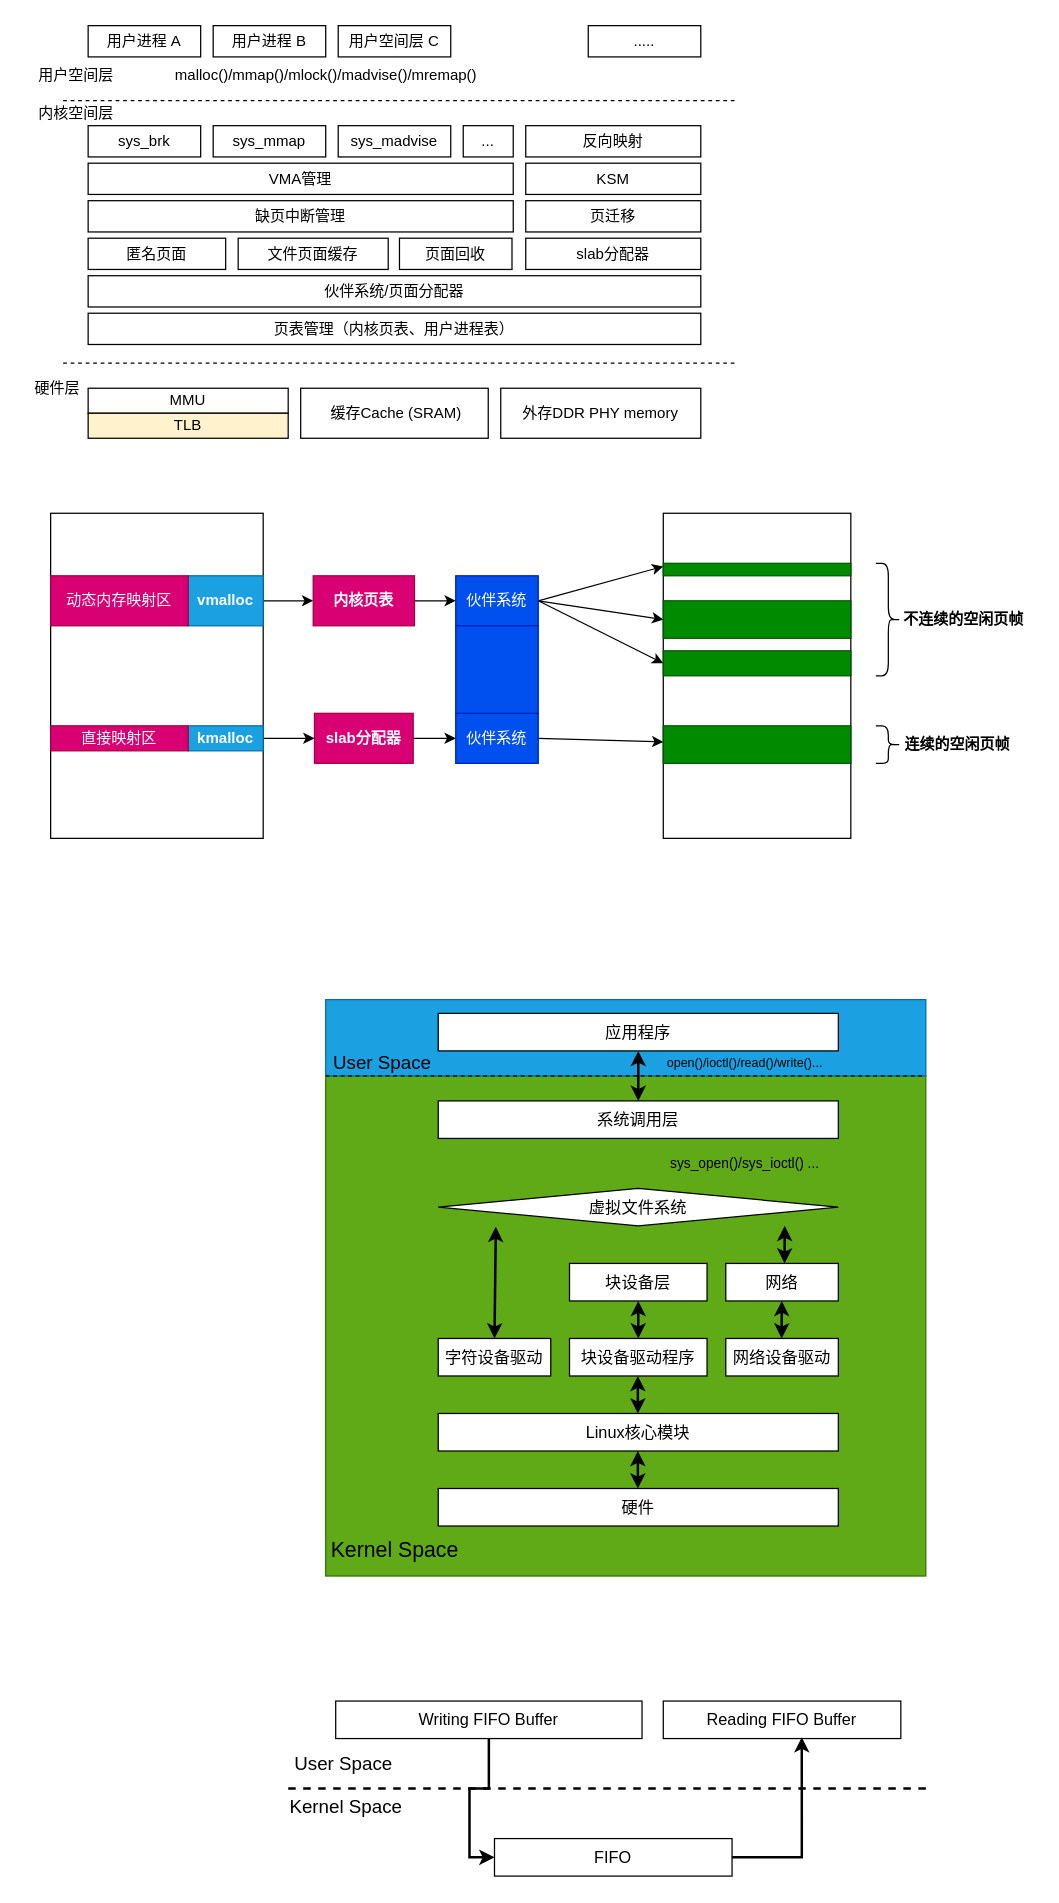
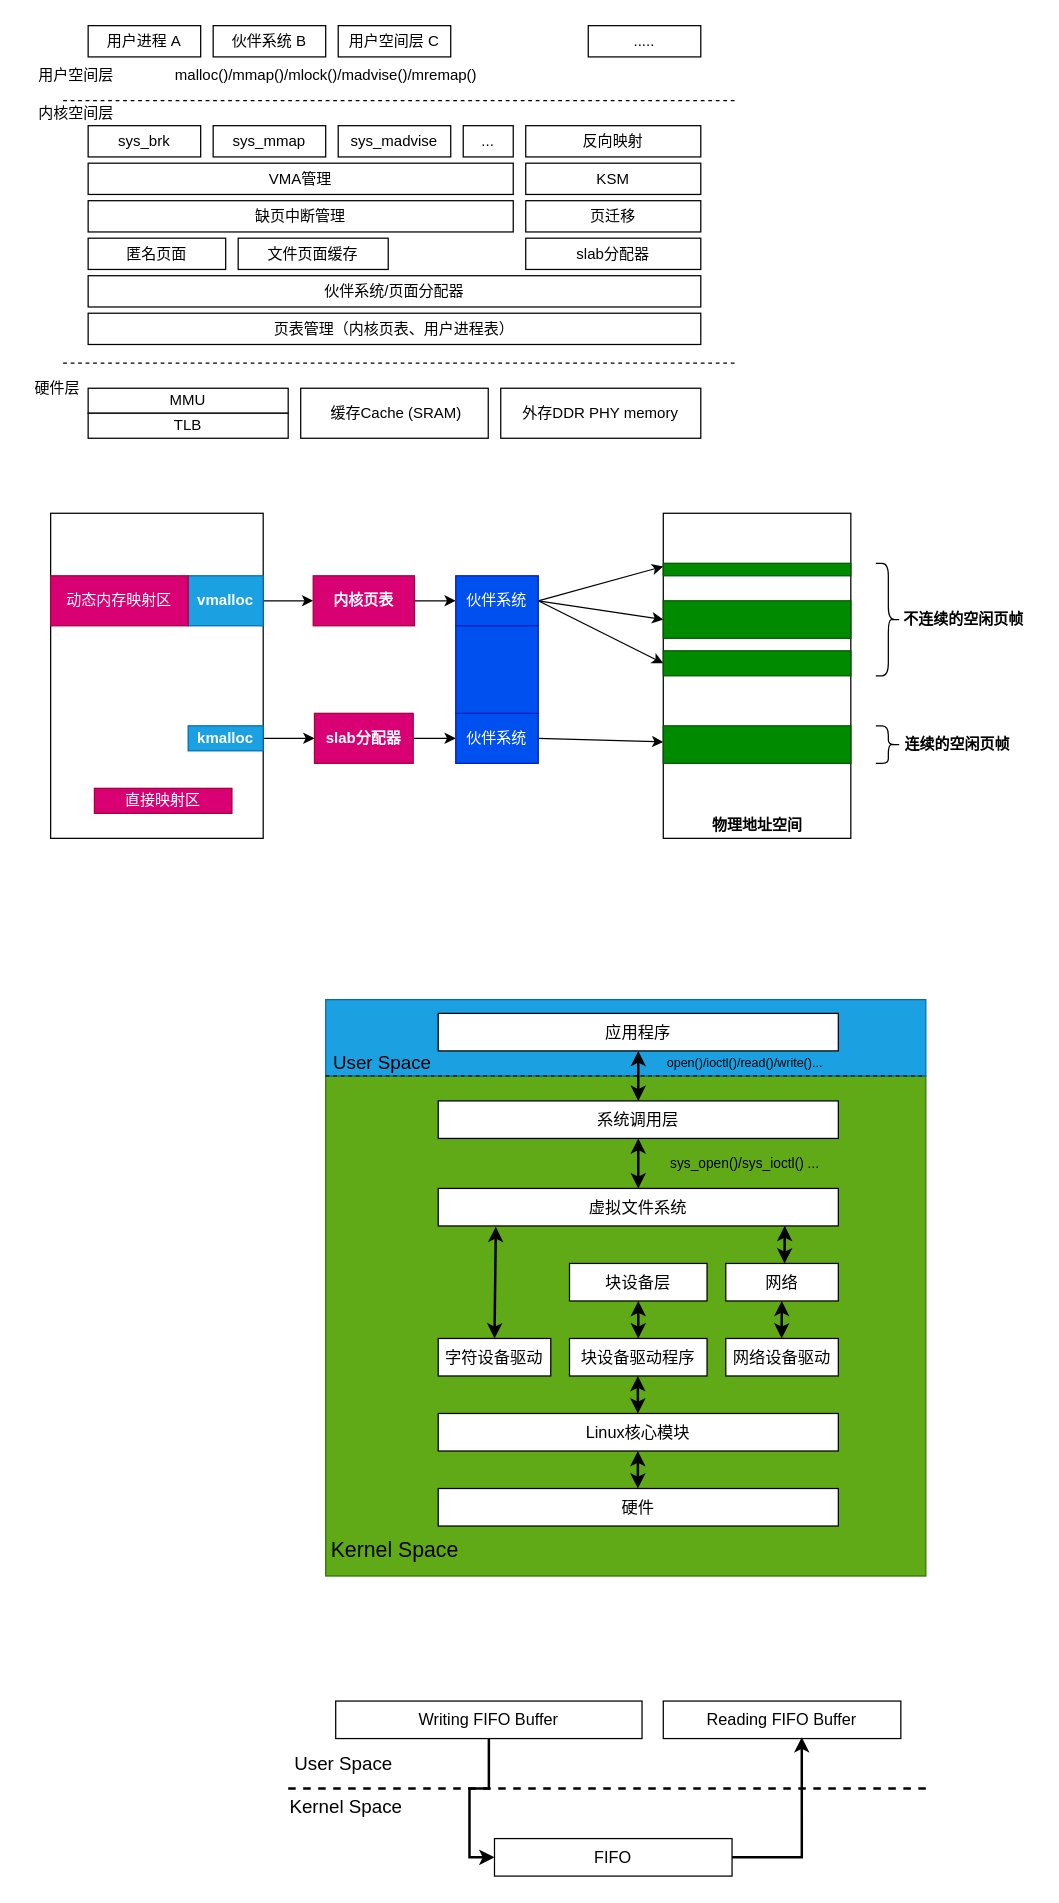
node "用户进程 B": label "用户进程 B" -> "伙伴系统 B"
node "页面回收": removed
node "TLB": fillcolor #fff2cc -> #ffffff
node "直接映射区": moved (119, 738) -> (163, 801)
node "物理地址空间": added
edge "系统调用层" -- "虚拟文件系统": added
node "虚拟文件系统": shape diamond -> rectangle
